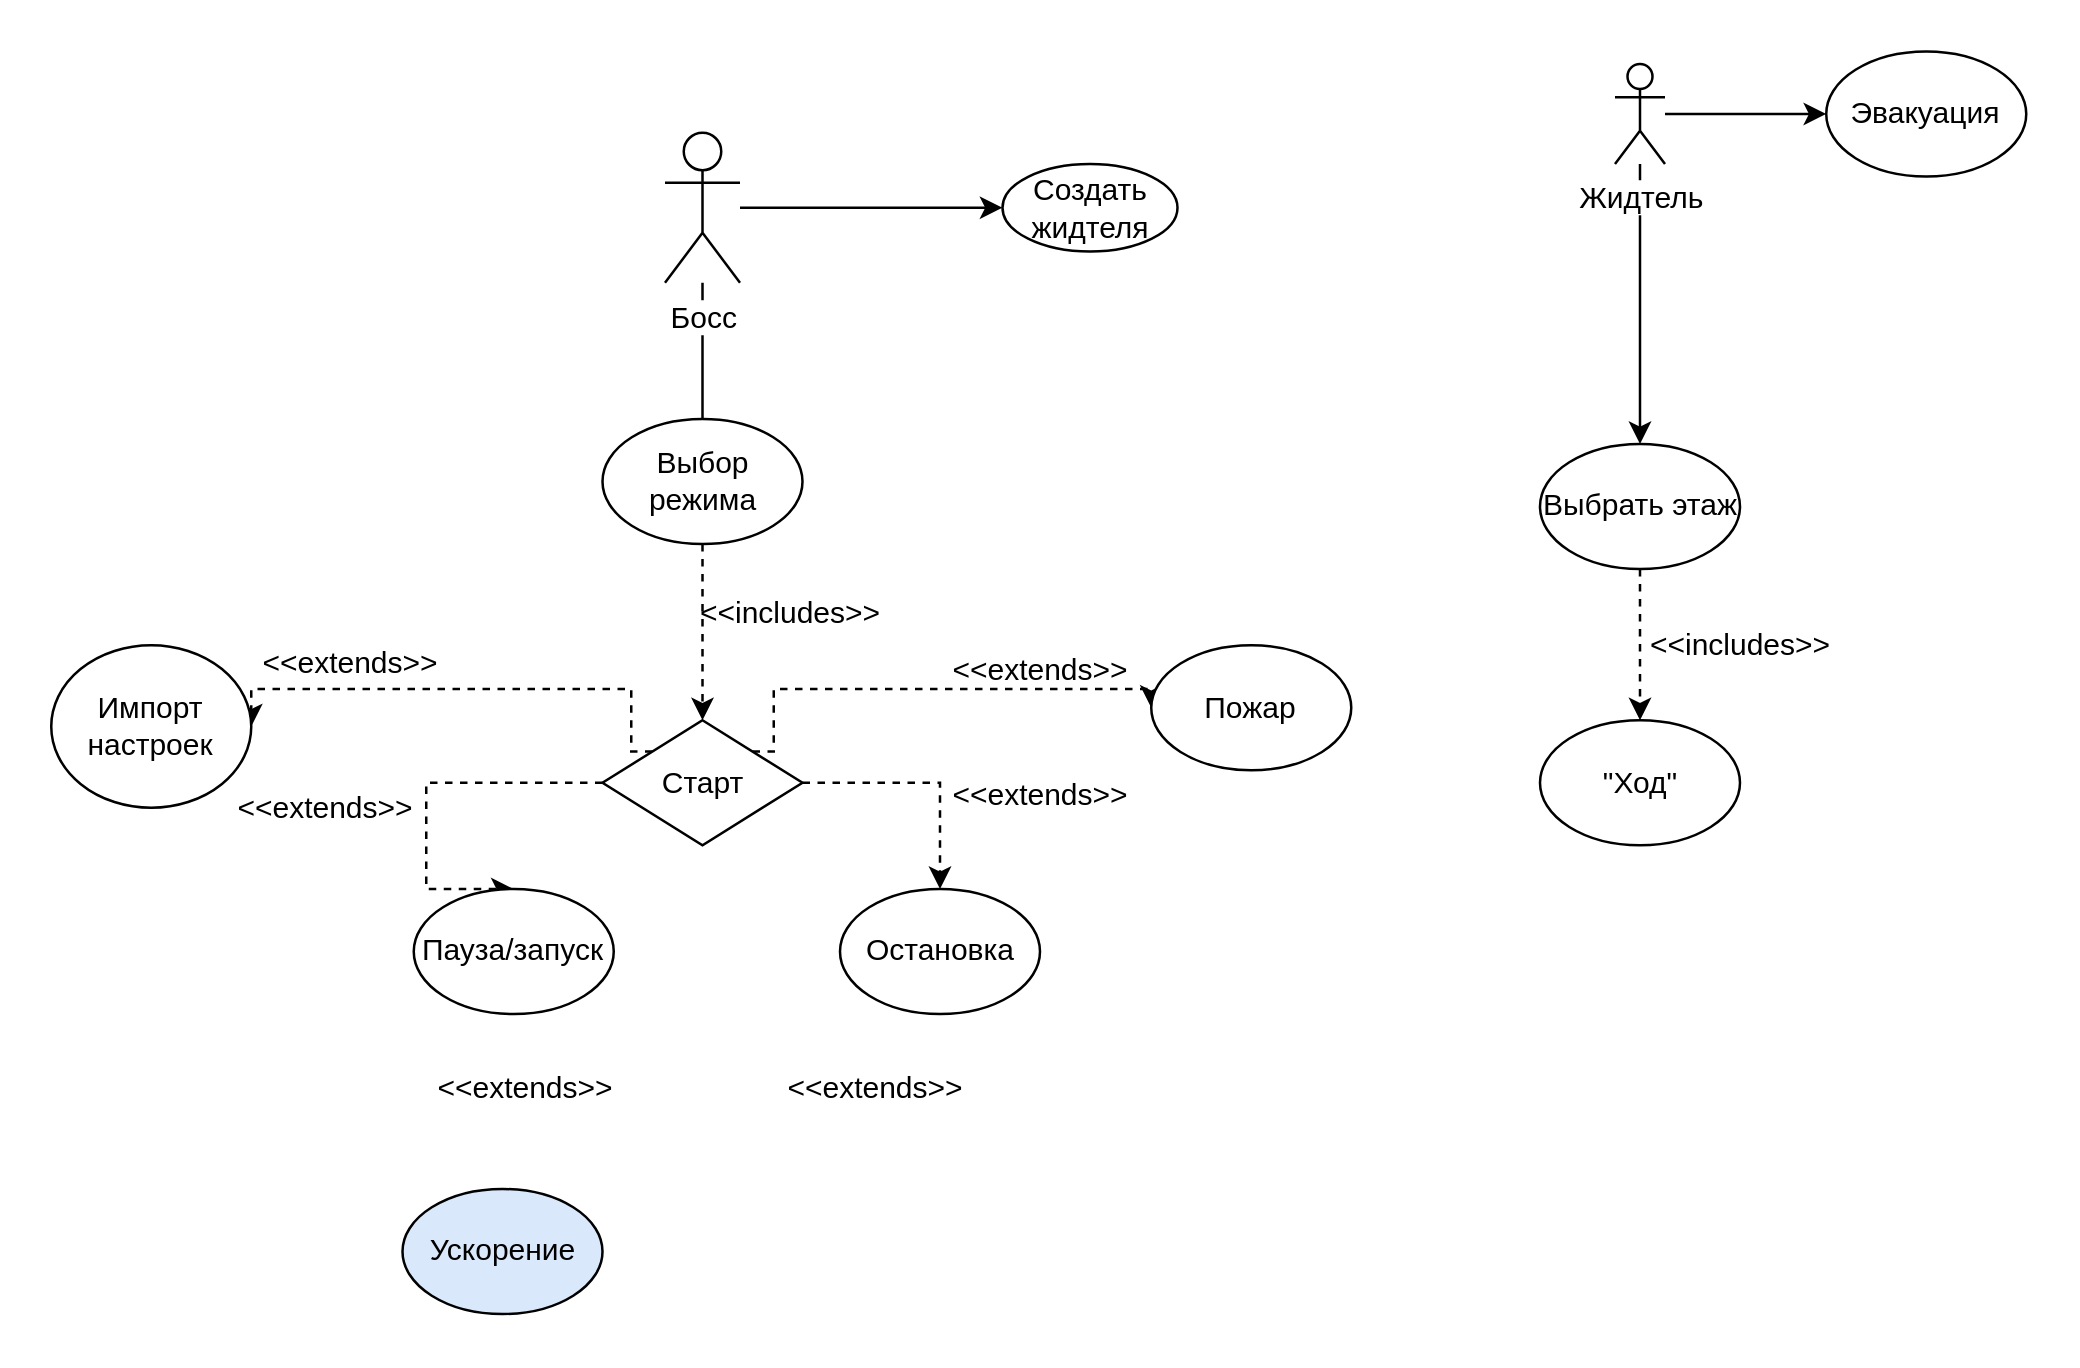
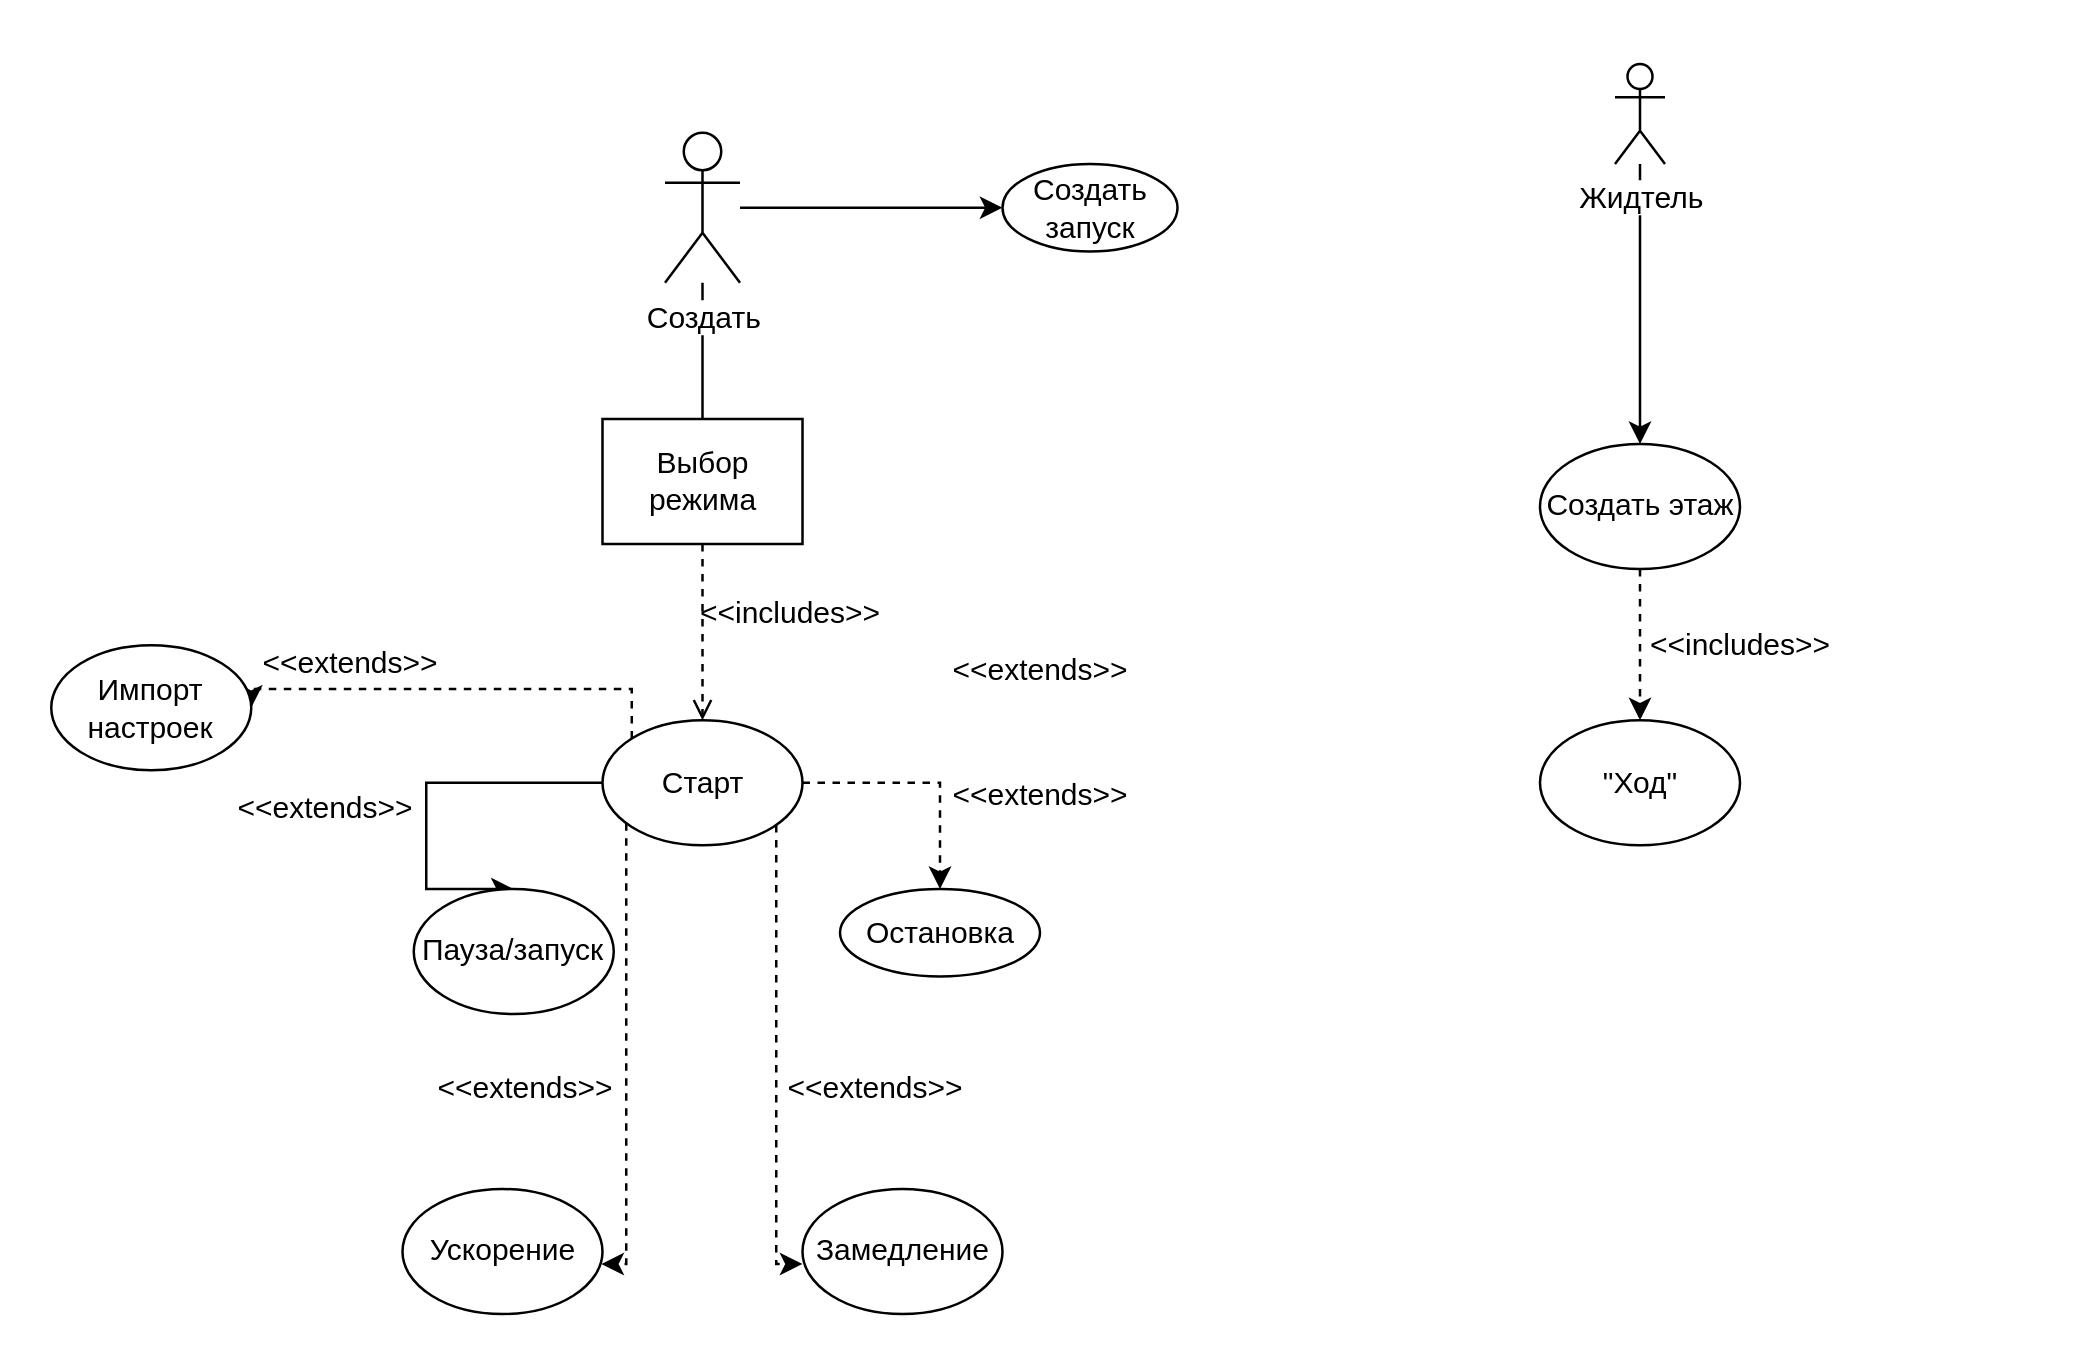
edge "Жидтель" -> "Эвакуация": removed
node "Эвакуация": removed
node "Создать жидтеля": label "Создать жидтеля" -> "Создать запуск"
node "Босс": label "Босс" -> "Создать"
node "Выбор режима": shape ellipse -> rectangle
node "Выбрать этаж": label "Выбрать этаж" -> "Создать этаж"
edge "Старт" -> "Пожар": removed
edge "Выбор режима" -> "Старт": arrowhead classic -> open
node "Пожар": removed
node "Импорт настроек": size 200x163 -> 200x125
edge "Старт" -> "Пауза/запуск": style dashed -> solid
node "Старт": shape diamond -> ellipse
node "Остановка": size 200x125 -> 200x88
edge "Старт" -> "Ускорение": added
edge "Старт" -> "Замедление": added
node "Ускорение": fillcolor #dae8fc -> #ffffff
node "Замедление": added
